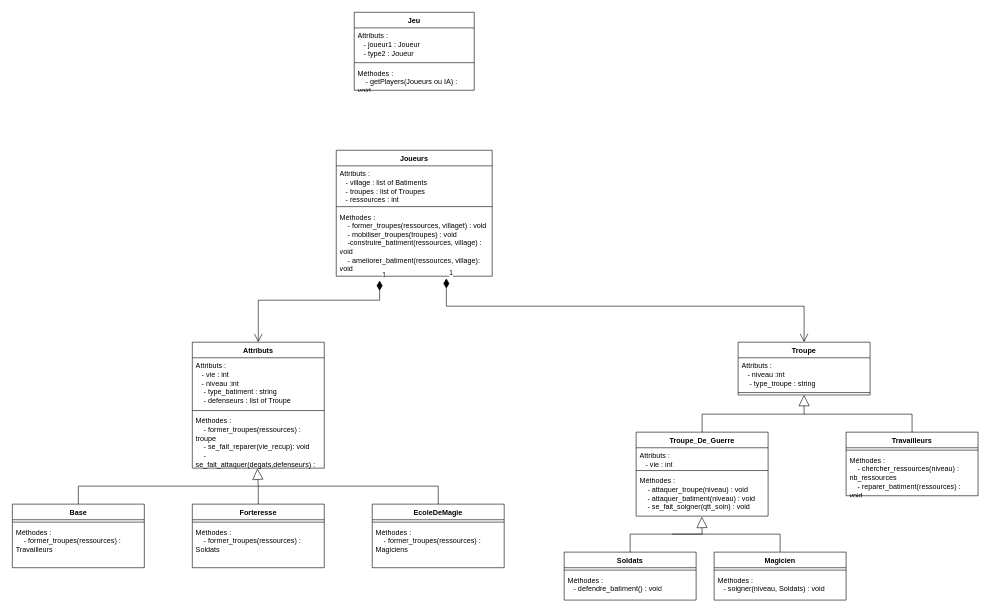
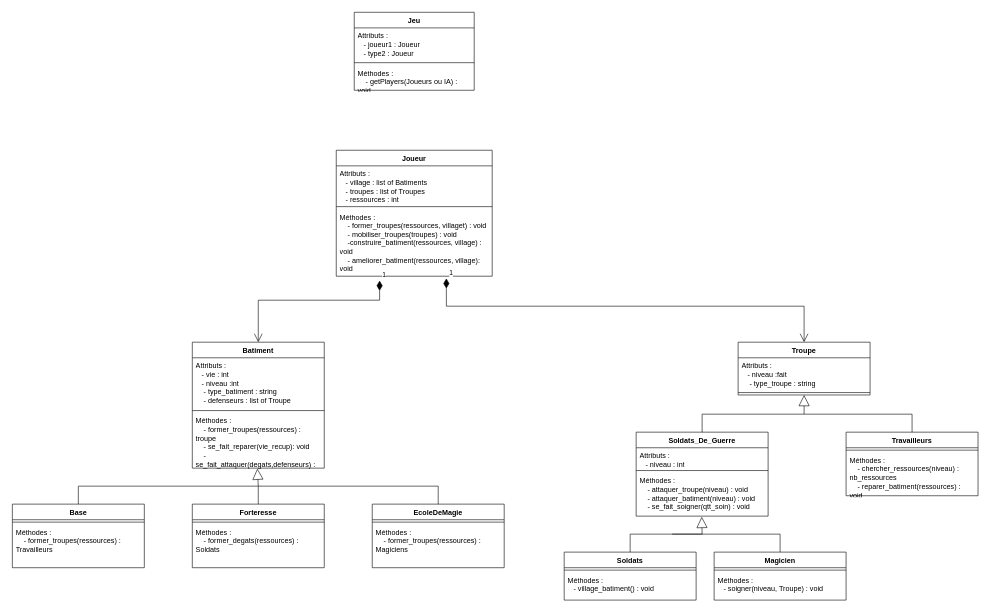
node "Joueurs": label "Joueurs" -> "Joueur"
node "Attributs": label "Attributs" -> "Batiment"
node "Attributs : - niveau :int - type_troupe : string": label "Attributs : - niveau :int - type_troupe : string" -> "Attributs : - niveau :fait - type_troupe : string"
node "Troupe_De_Guerre": label "Troupe_De_Guerre" -> "Soldats_De_Guerre"
node "Attributs : - vie : int": label "Attributs : - vie : int" -> "Attributs : - niveau : int"
node "Méthodes : - former_troupes(ressources) : Soldats": label "Méthodes : - former_troupes(ressources) : Soldats" -> "Méthodes : - former_degats(ressources) : Soldats"
node "Méthodes : - defendre_batiment() : void": label "Méthodes : - defendre_batiment() : void" -> "Méthodes : - village_batiment() : void"
node "Méthodes : - soigner(niveau, Soldats) : void": label "Méthodes : - soigner(niveau, Soldats) : void" -> "Méthodes : - soigner(niveau, Troupe) : void"
